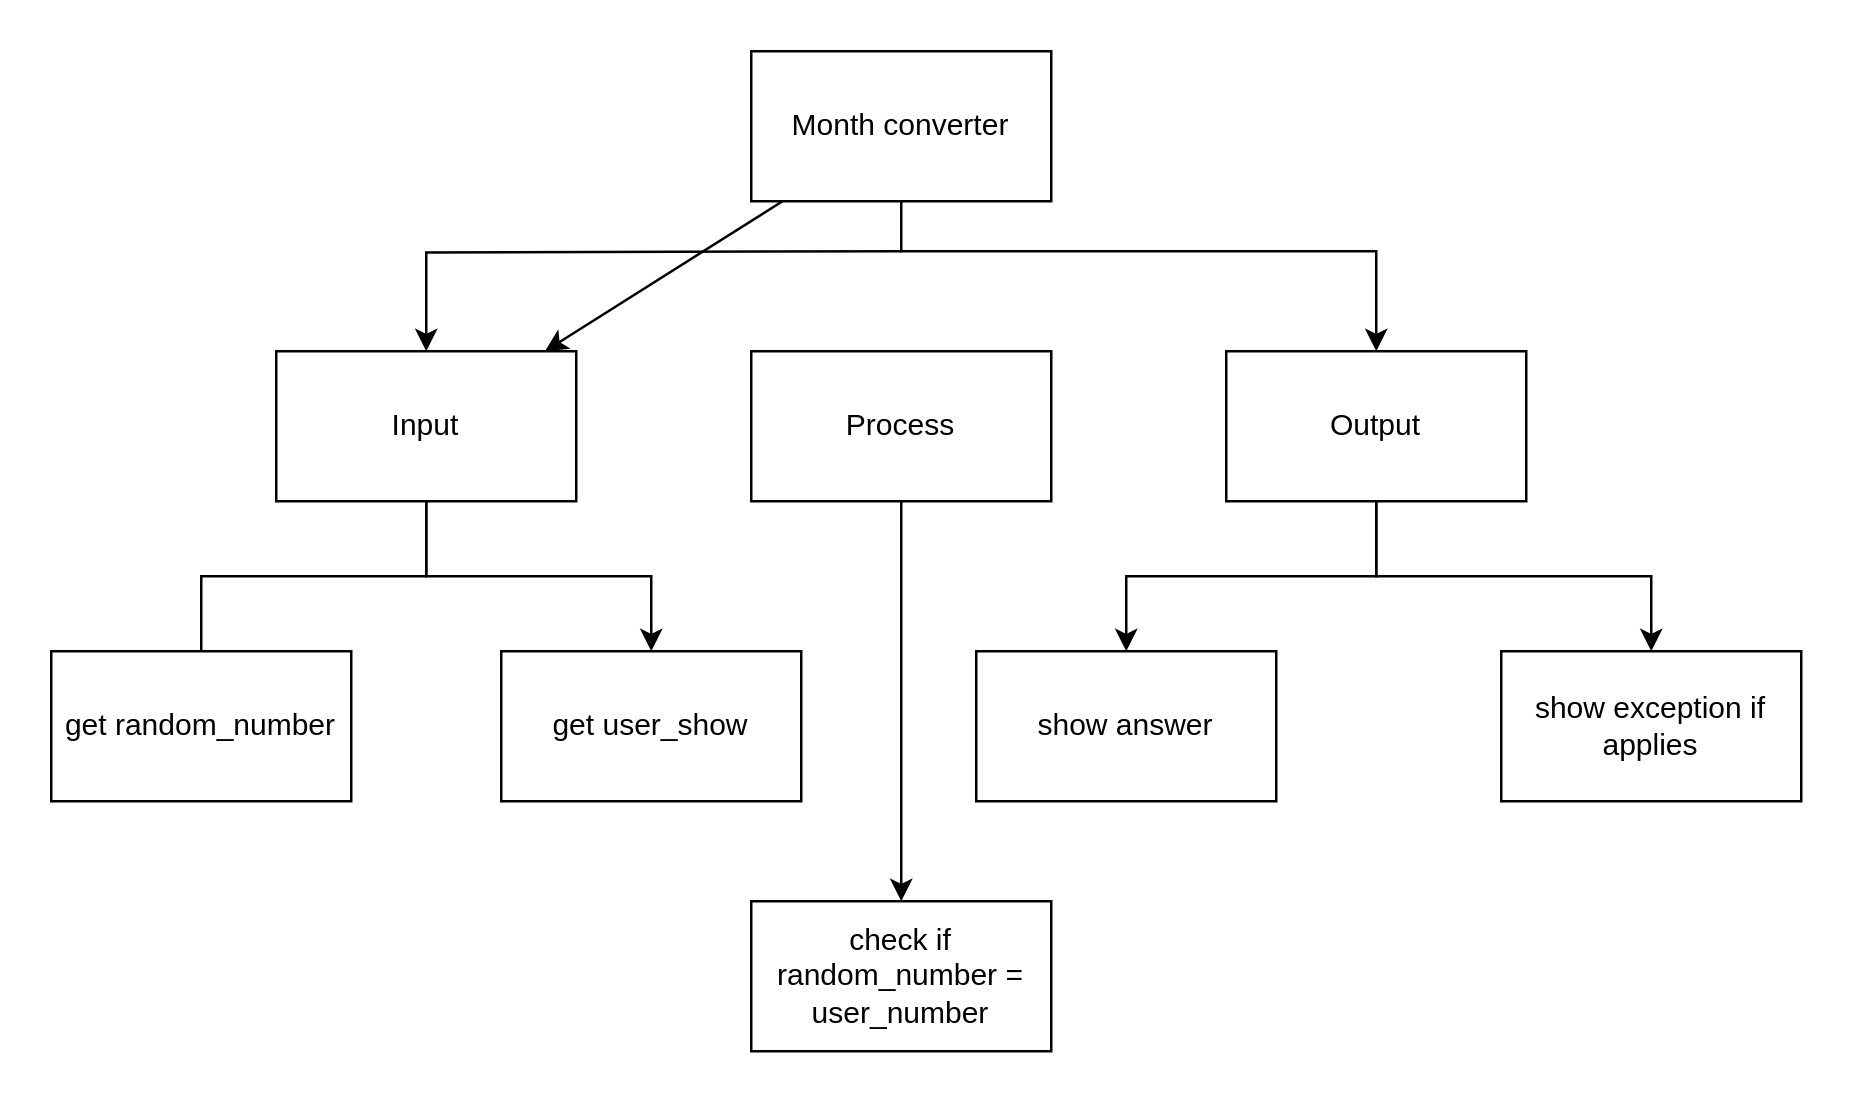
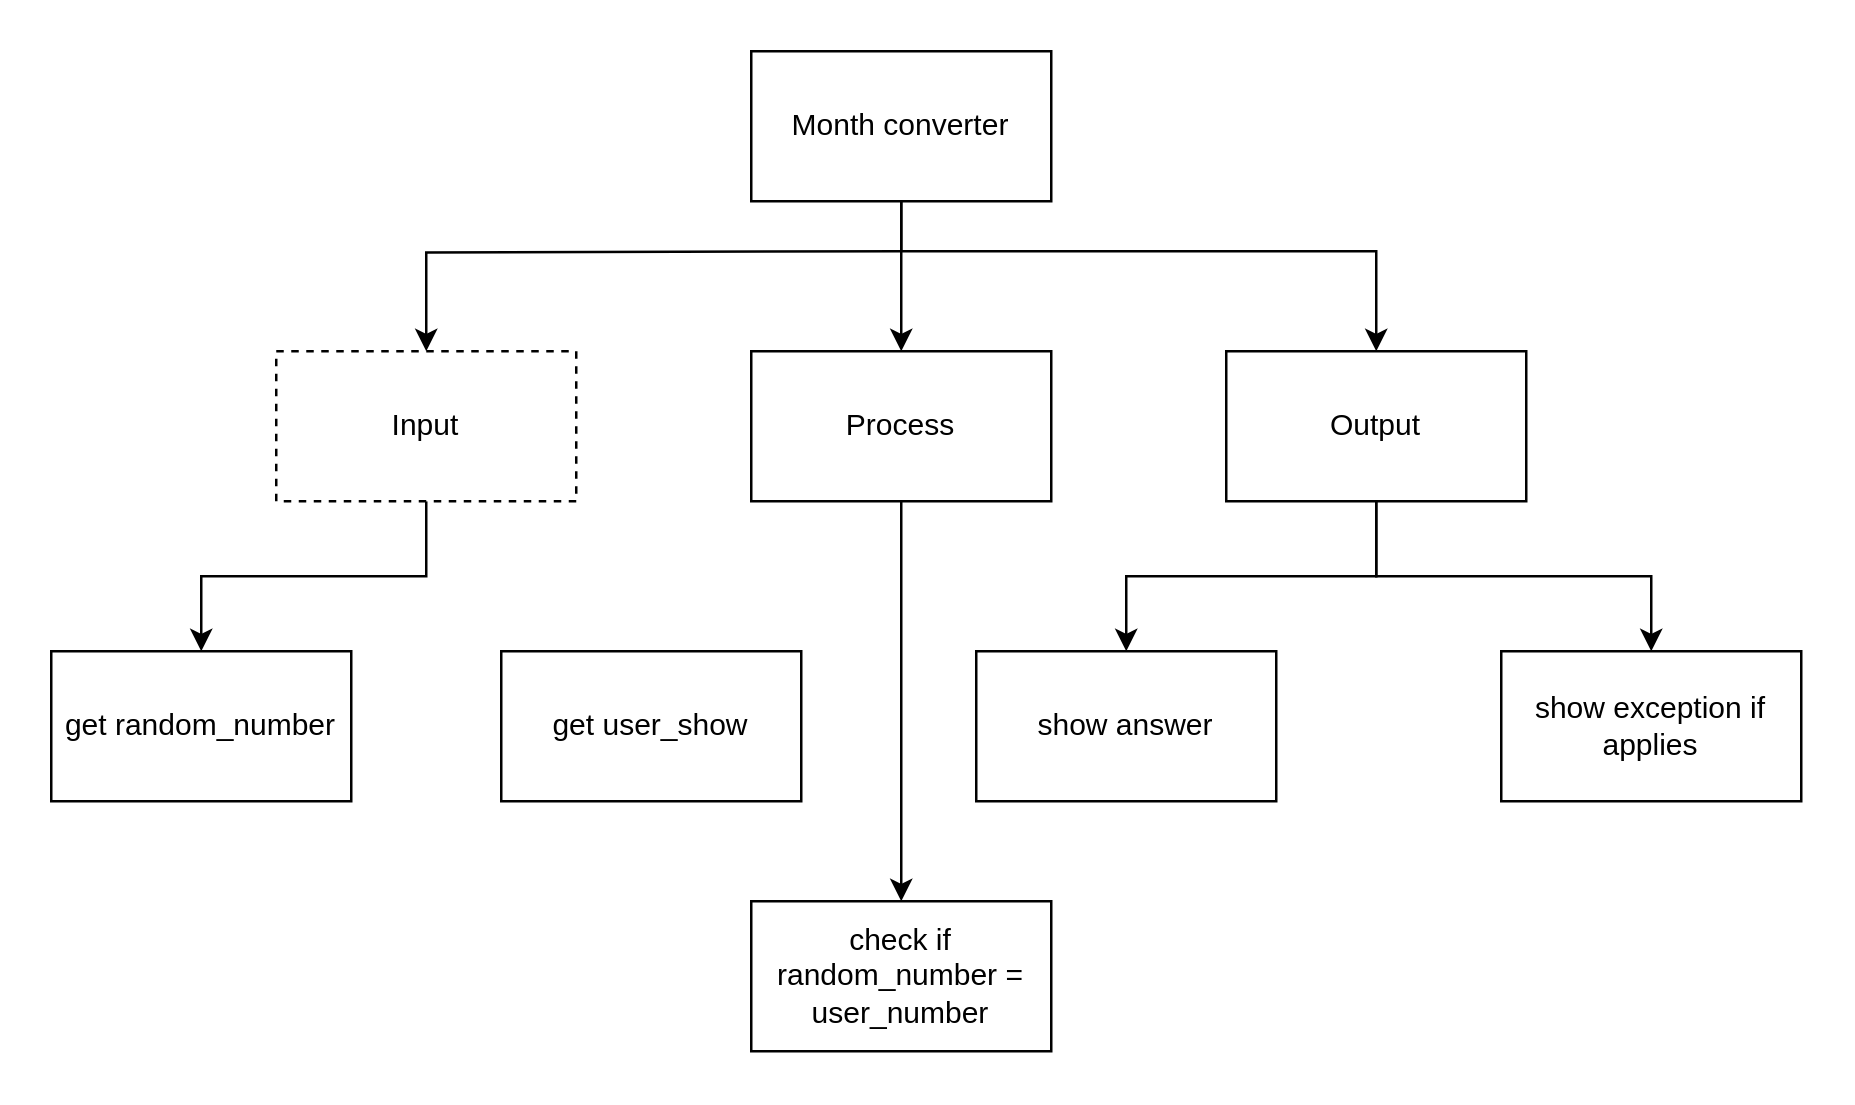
edge "Month converter" -> "Input": now "Month converter" -> "Process"
node "Input": style solid -> dashed
edge "Input" -> "get user_show": removed
edge "Input" -- "get random_number": arrowhead none -> classic
